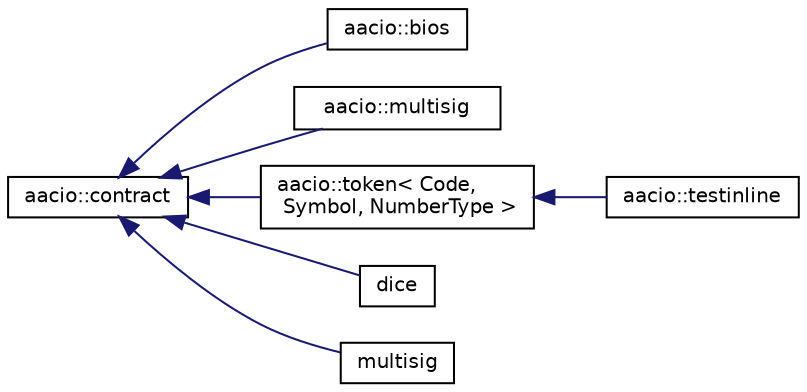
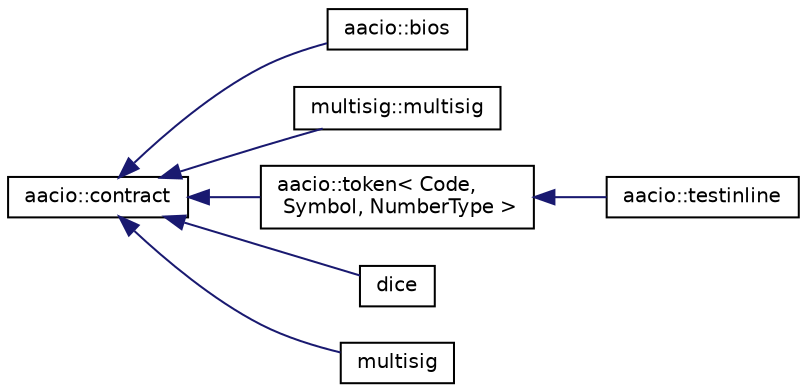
node "aacio::multisig": label "aacio::multisig" -> "multisig::multisig"
